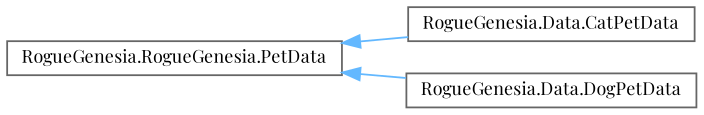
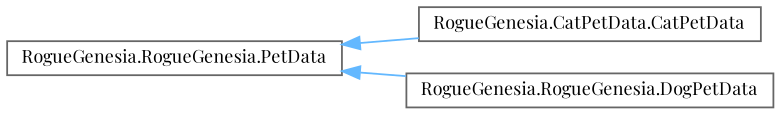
node "RogueGenesia.Data.CatPetData": label "RogueGenesia.Data.CatPetData" -> "RogueGenesia.CatPetData.CatPetData"
node "RogueGenesia.Data.DogPetData": label "RogueGenesia.Data.DogPetData" -> "RogueGenesia.RogueGenesia.DogPetData"
